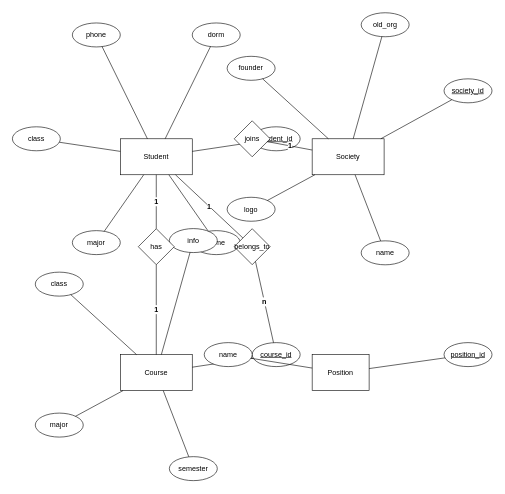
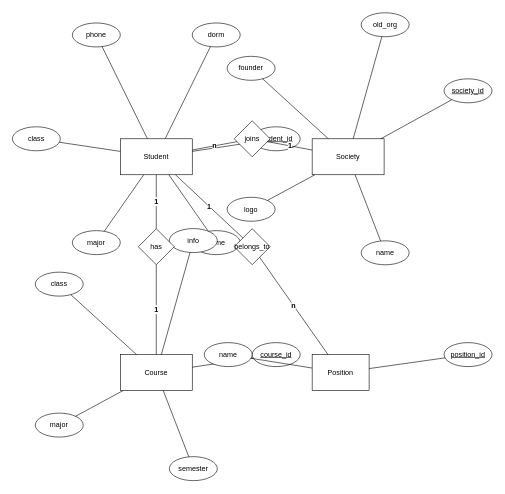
edge "joins" -- "Student": added, label "n"
edge "belongs_to" -- "course_id": now "belongs_to" -- "Position"
